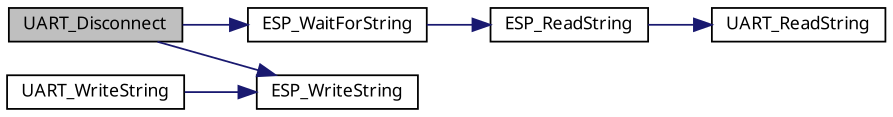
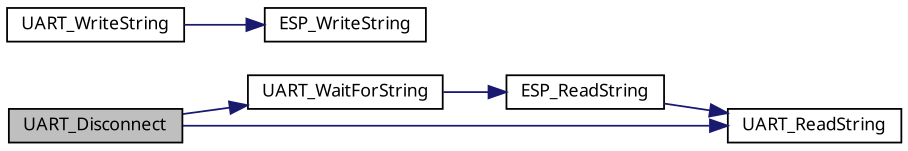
node "ESP_WaitForString": label "ESP_WaitForString" -> "UART_WaitForString"
edge "UART_Disconnect" -> "ESP_WriteString": now "UART_Disconnect" -> "UART_ReadString"
